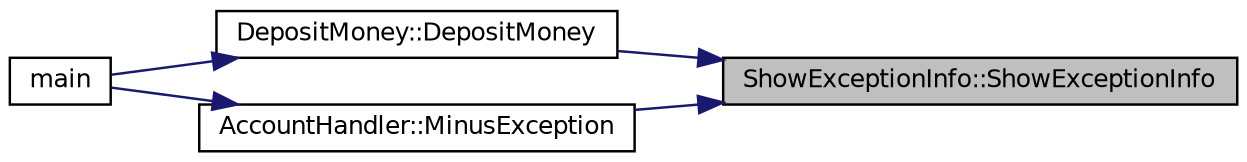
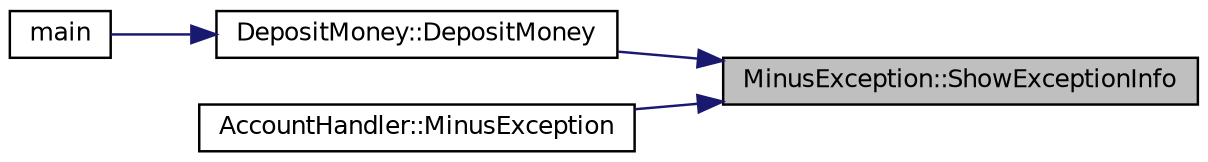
node "ShowExceptionInfo::ShowExceptionInfo": label "ShowExceptionInfo::ShowExceptionInfo" -> "MinusException::ShowExceptionInfo"
edge "main" -> "AccountHandler::MinusException": removed
